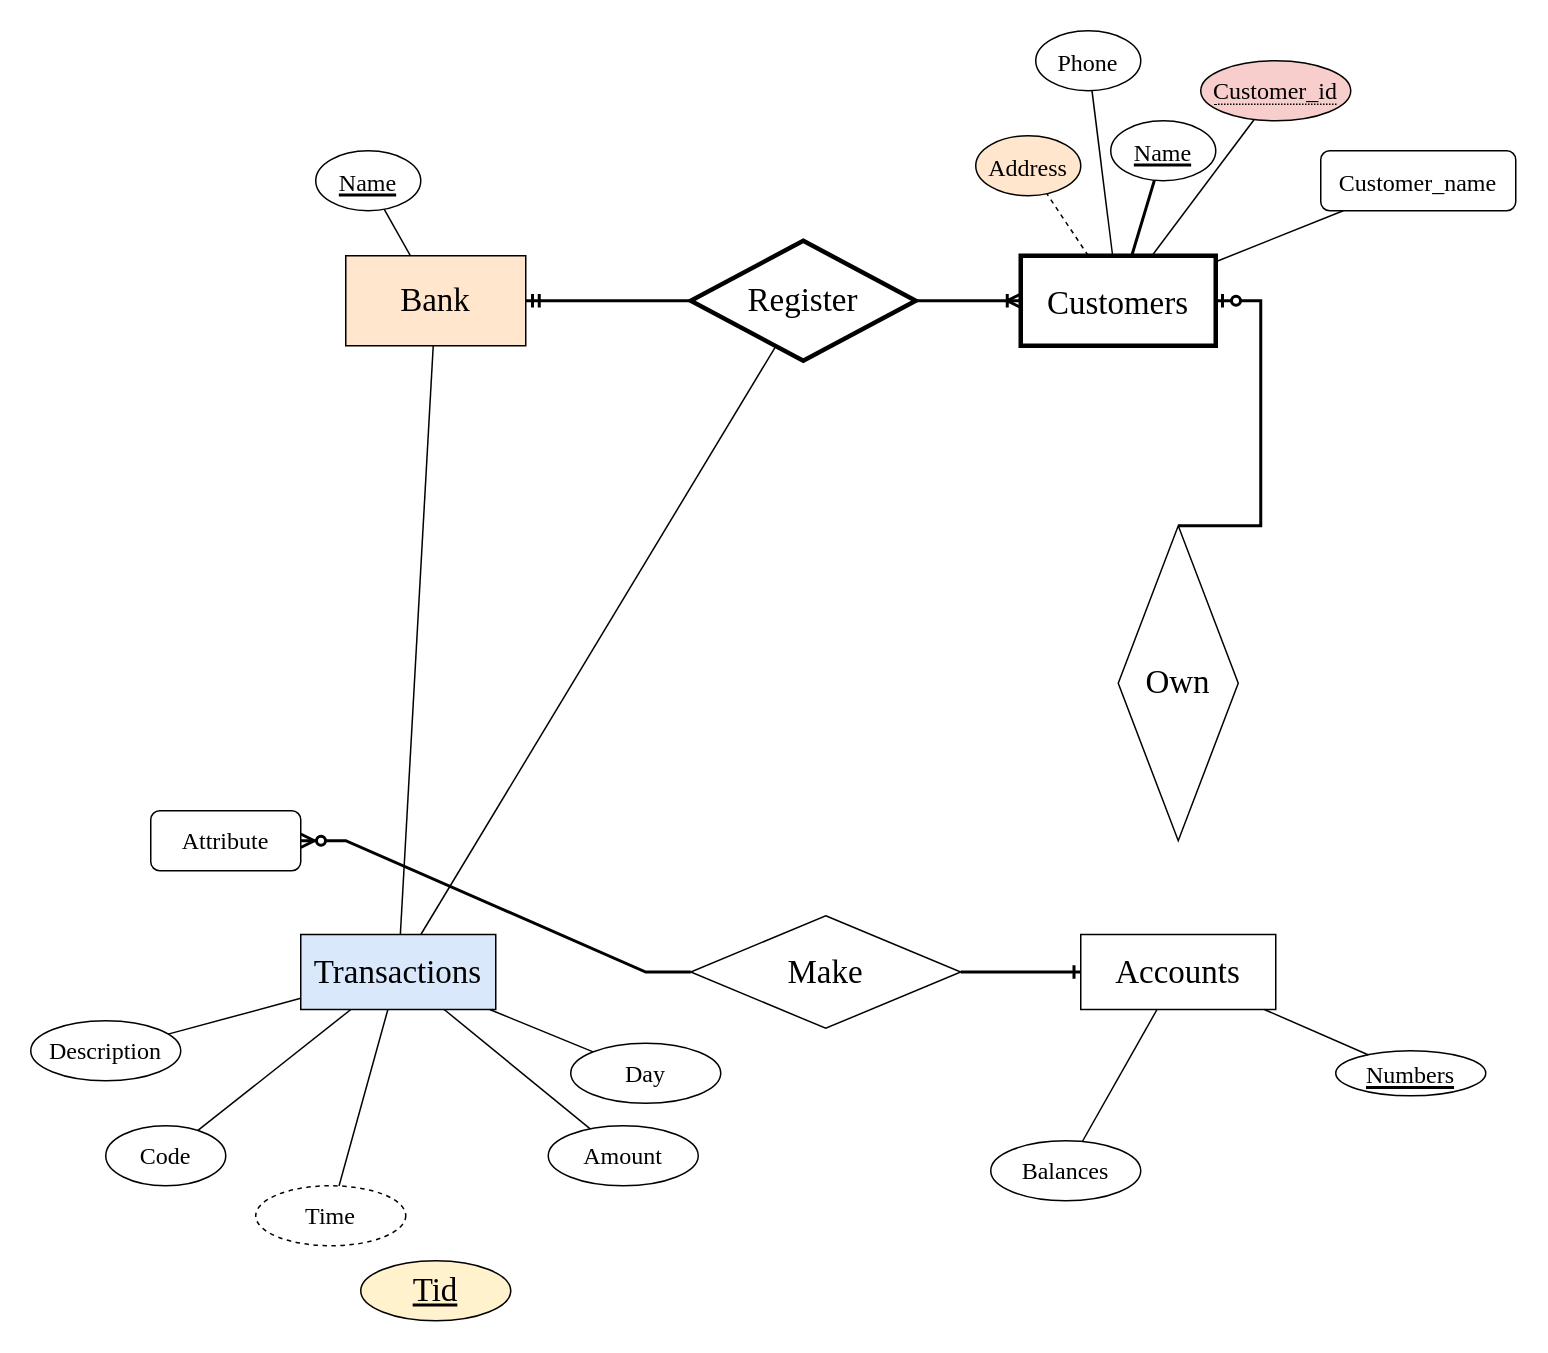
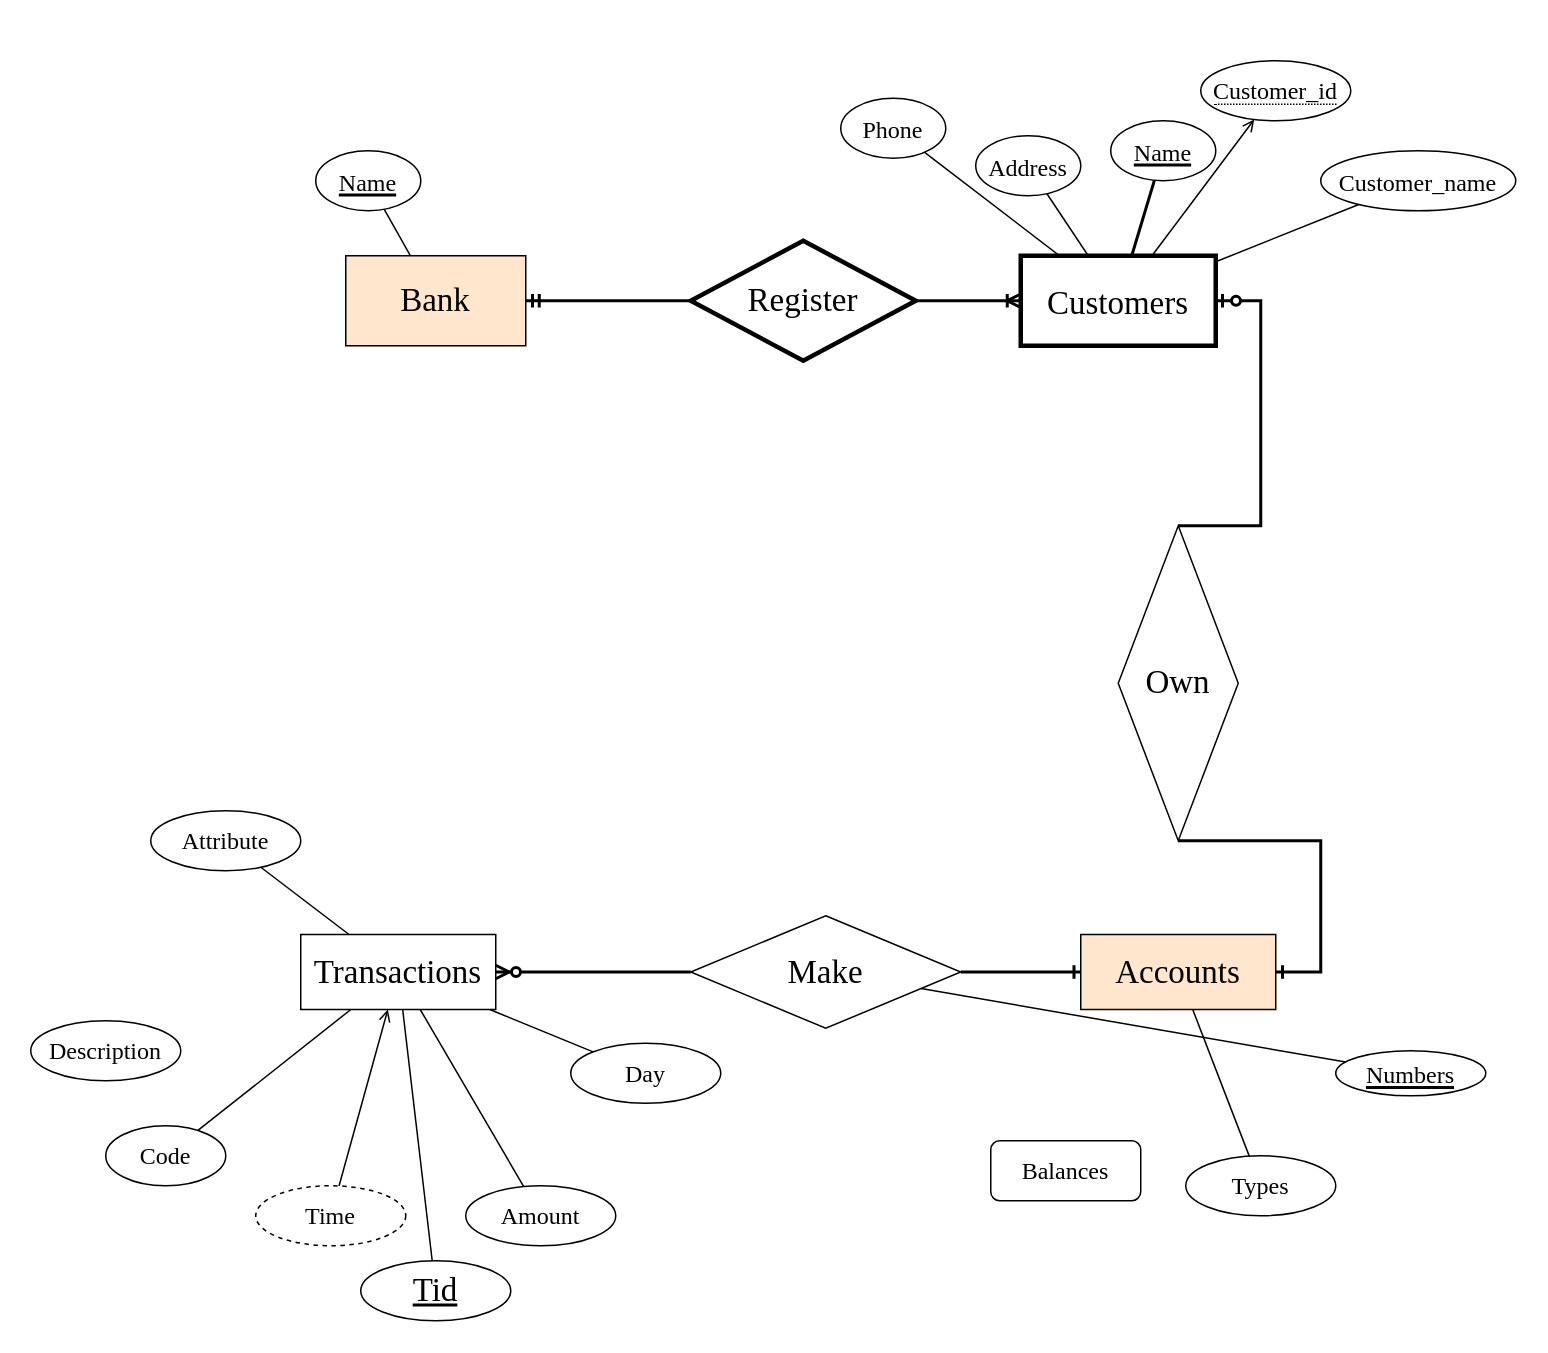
node "Phone": moved (1088, 61) -> (893, 128)
node "Customer_id": fillcolor #f8cecc -> #ffffff
edge "Customer_id" -- "Customers": arrowhead none -> open
node "Address": fillcolor #ffe6cc -> #ffffff
node "Customer_name": shape rounded rectangle -> ellipse
edge "Address" -- "Customers": style dashed -> solid
edge "Bank" -- "Transactions": now "Tid" -- "Transactions"
edge "Register" -- "Transactions": now "Attribute" -- "Transactions"
node "Attribute": shape rounded rectangle -> ellipse
edge "Own" -> "Accounts": added
edge "Make" -> "Attribute": now "Make" -> "Transactions"
node "Transactions": fillcolor #dae8fc -> #ffffff
node "Accounts": fillcolor #ffffff -> #ffe6cc
edge "Transactions" -- "Time": arrowhead none -> open
edge "Transactions" -- "Description": removed
edge "Accounts" -- "Numbers": now "Make" -- "Numbers"
edge "Accounts" -- "Balances": removed
edge "Accounts" -- "Types": added
node "Amount": moved (623, 1156) -> (541, 1216)
node "Balances": shape ellipse -> rounded rectangle
node "Types": added
node "Tid": fillcolor #fff2cc -> #ffffff
